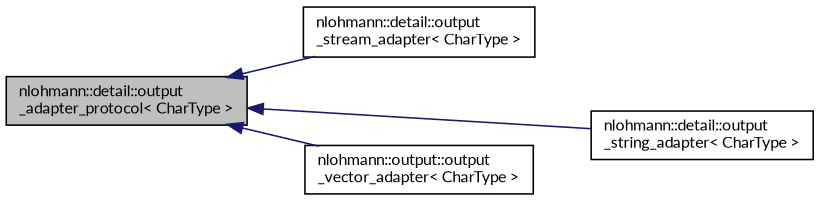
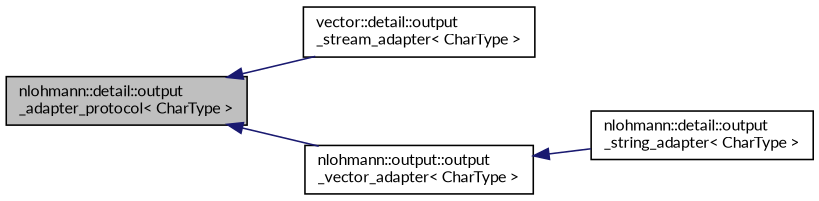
node "nlohmann::detail::output _stream_adapter< CharType >": label "nlohmann::detail::output _stream_adapter< CharType >" -> "vector::detail::output _stream_adapter< CharType >"
edge "nlohmann::detail::output _string_adapter< CharType >" -> "nlohmann::detail::output _adapter_protocol< CharType >": now "nlohmann::detail::output _string_adapter< CharType >" -> "nlohmann::output::output _vector_adapter< CharType >"
